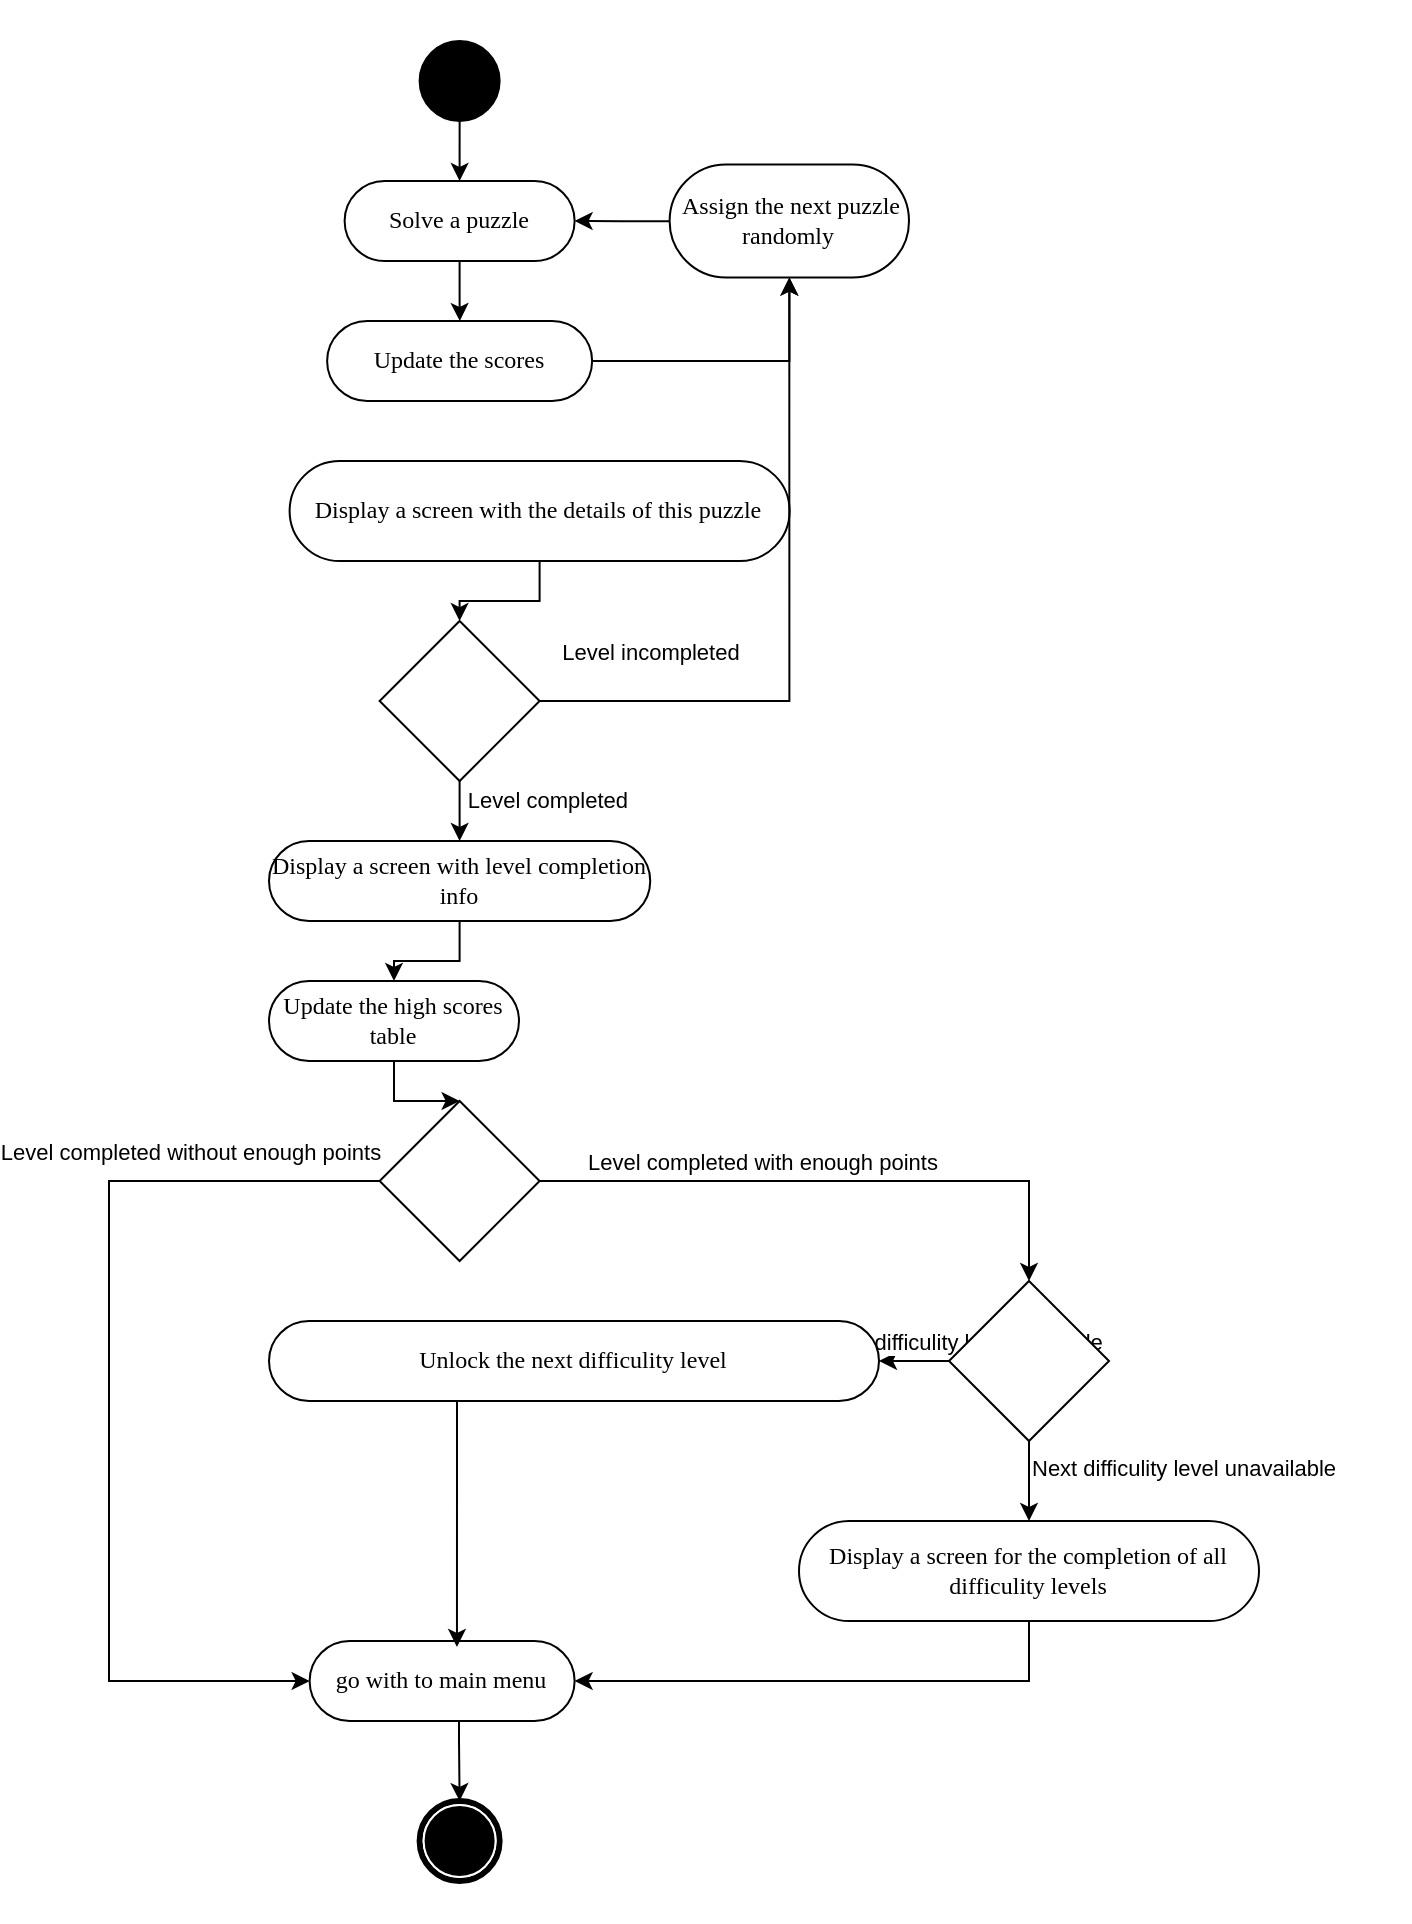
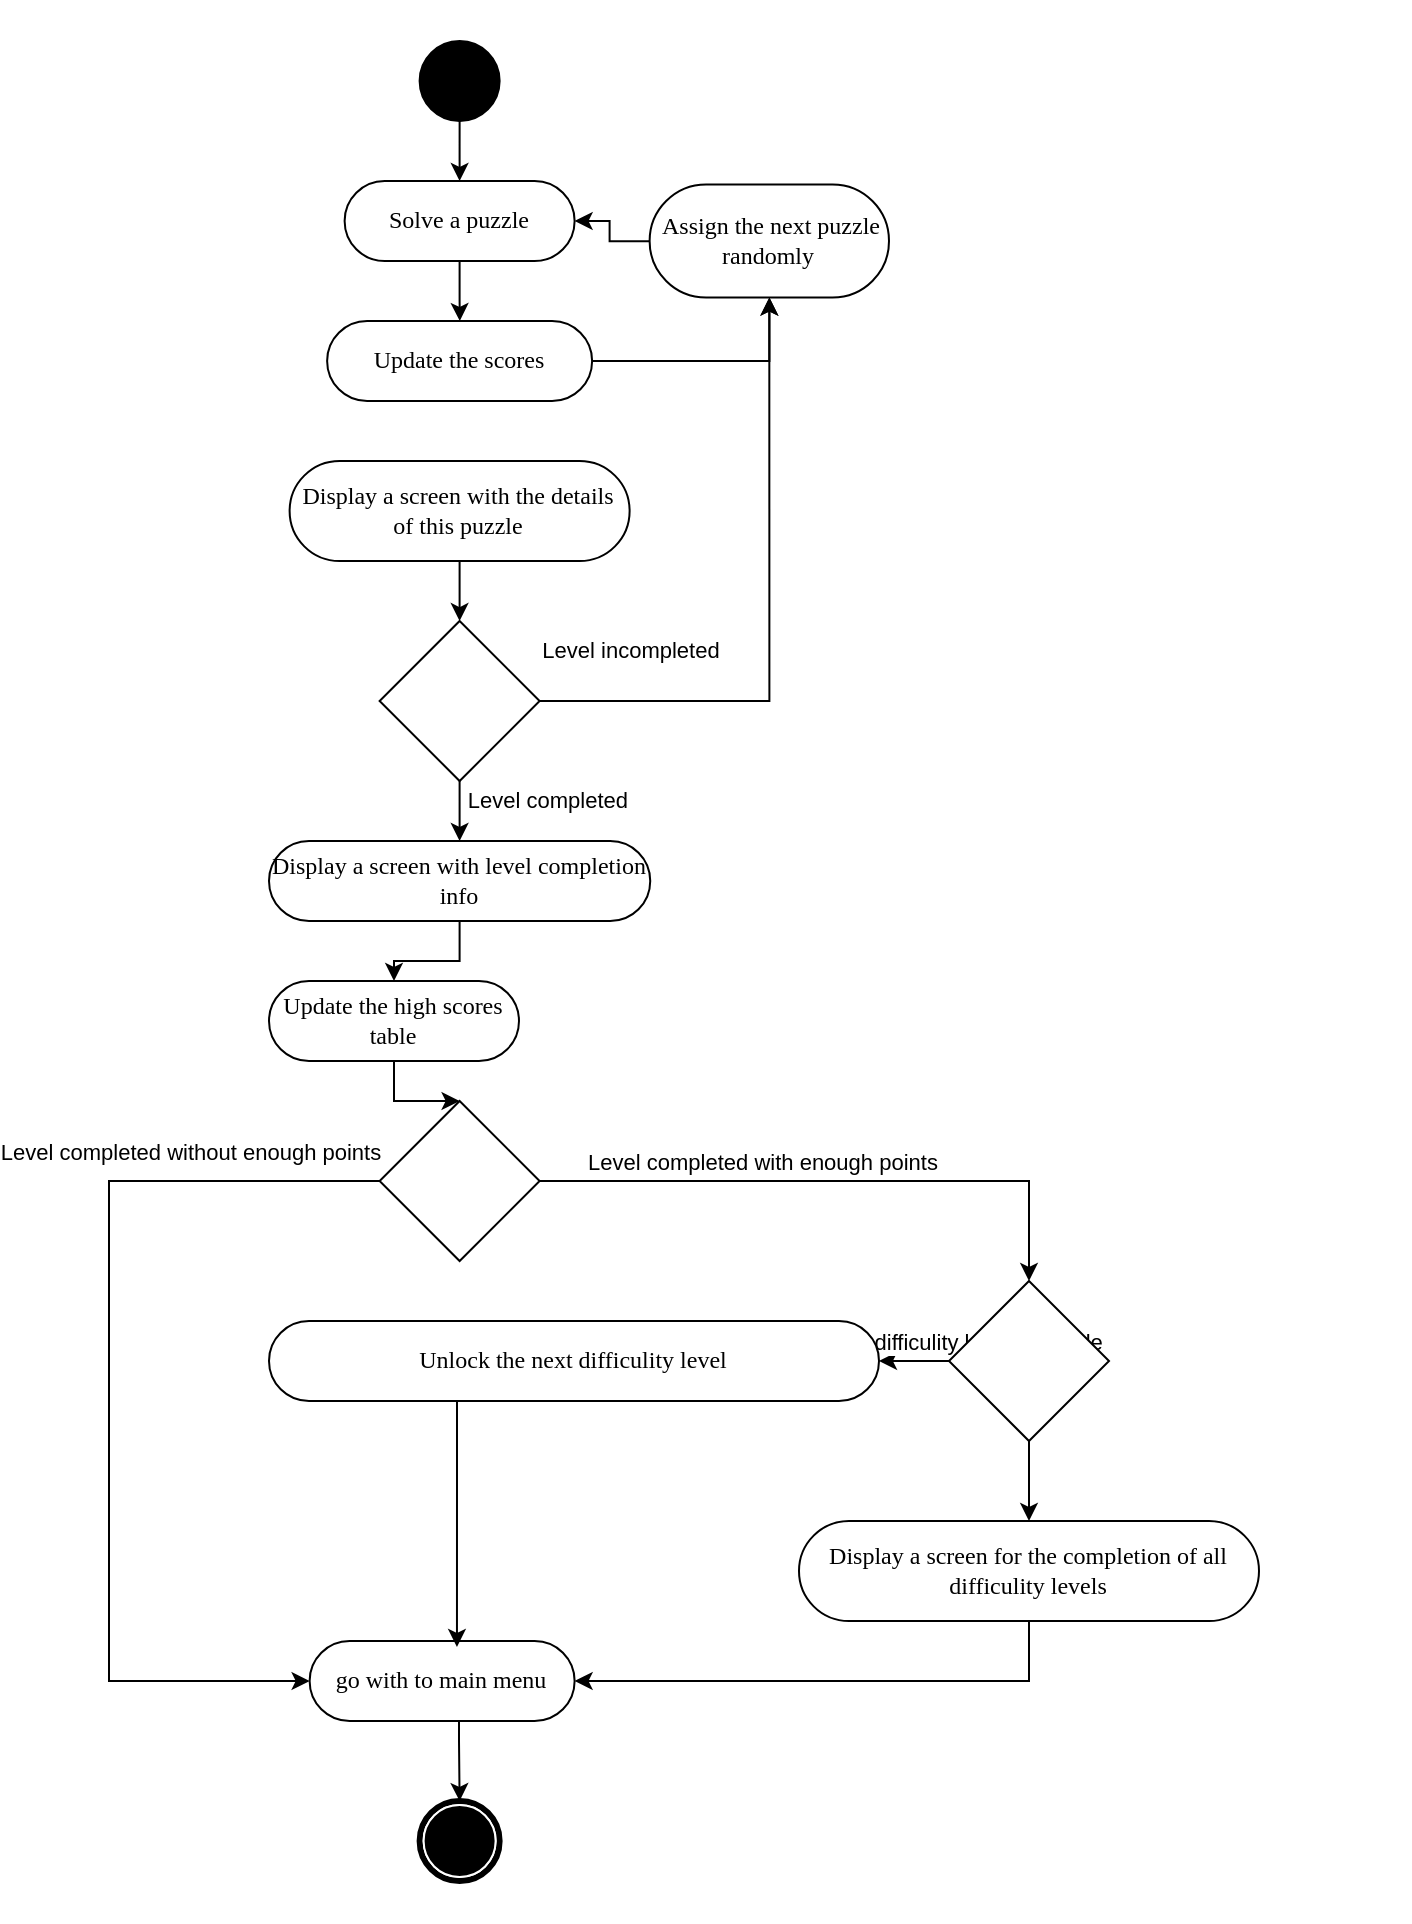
node "Assign the next puzzle randomly": moved (789, 221) -> (769, 241)
node "Display a screen with the details of this puzzle": size 500x100 -> 340x100
node "Next difficulity level unavailable": removed
